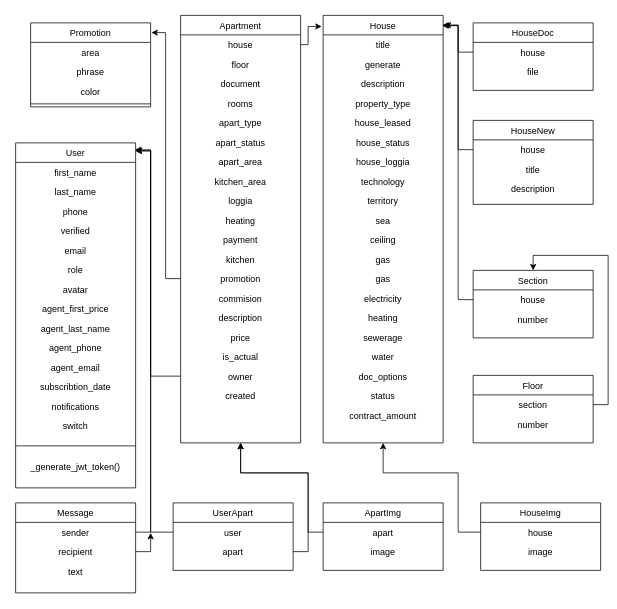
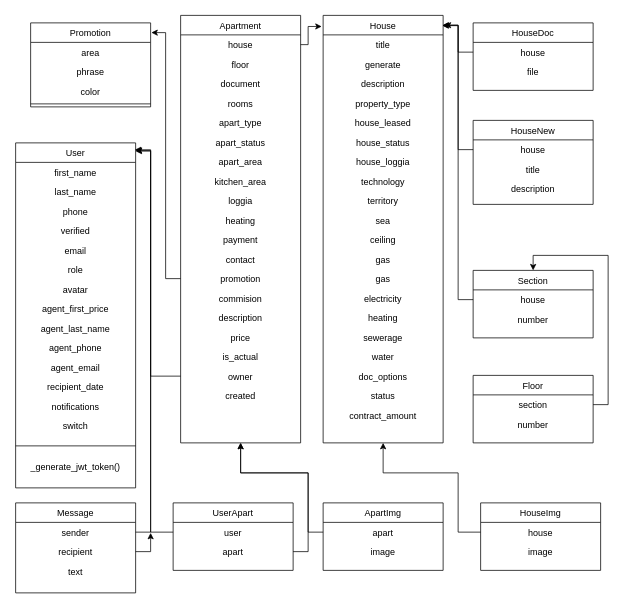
node "kitchen": label "kitchen" -> "contact"
node "subscribtion_date": label "subscribtion_date" -> "recipient_date"
